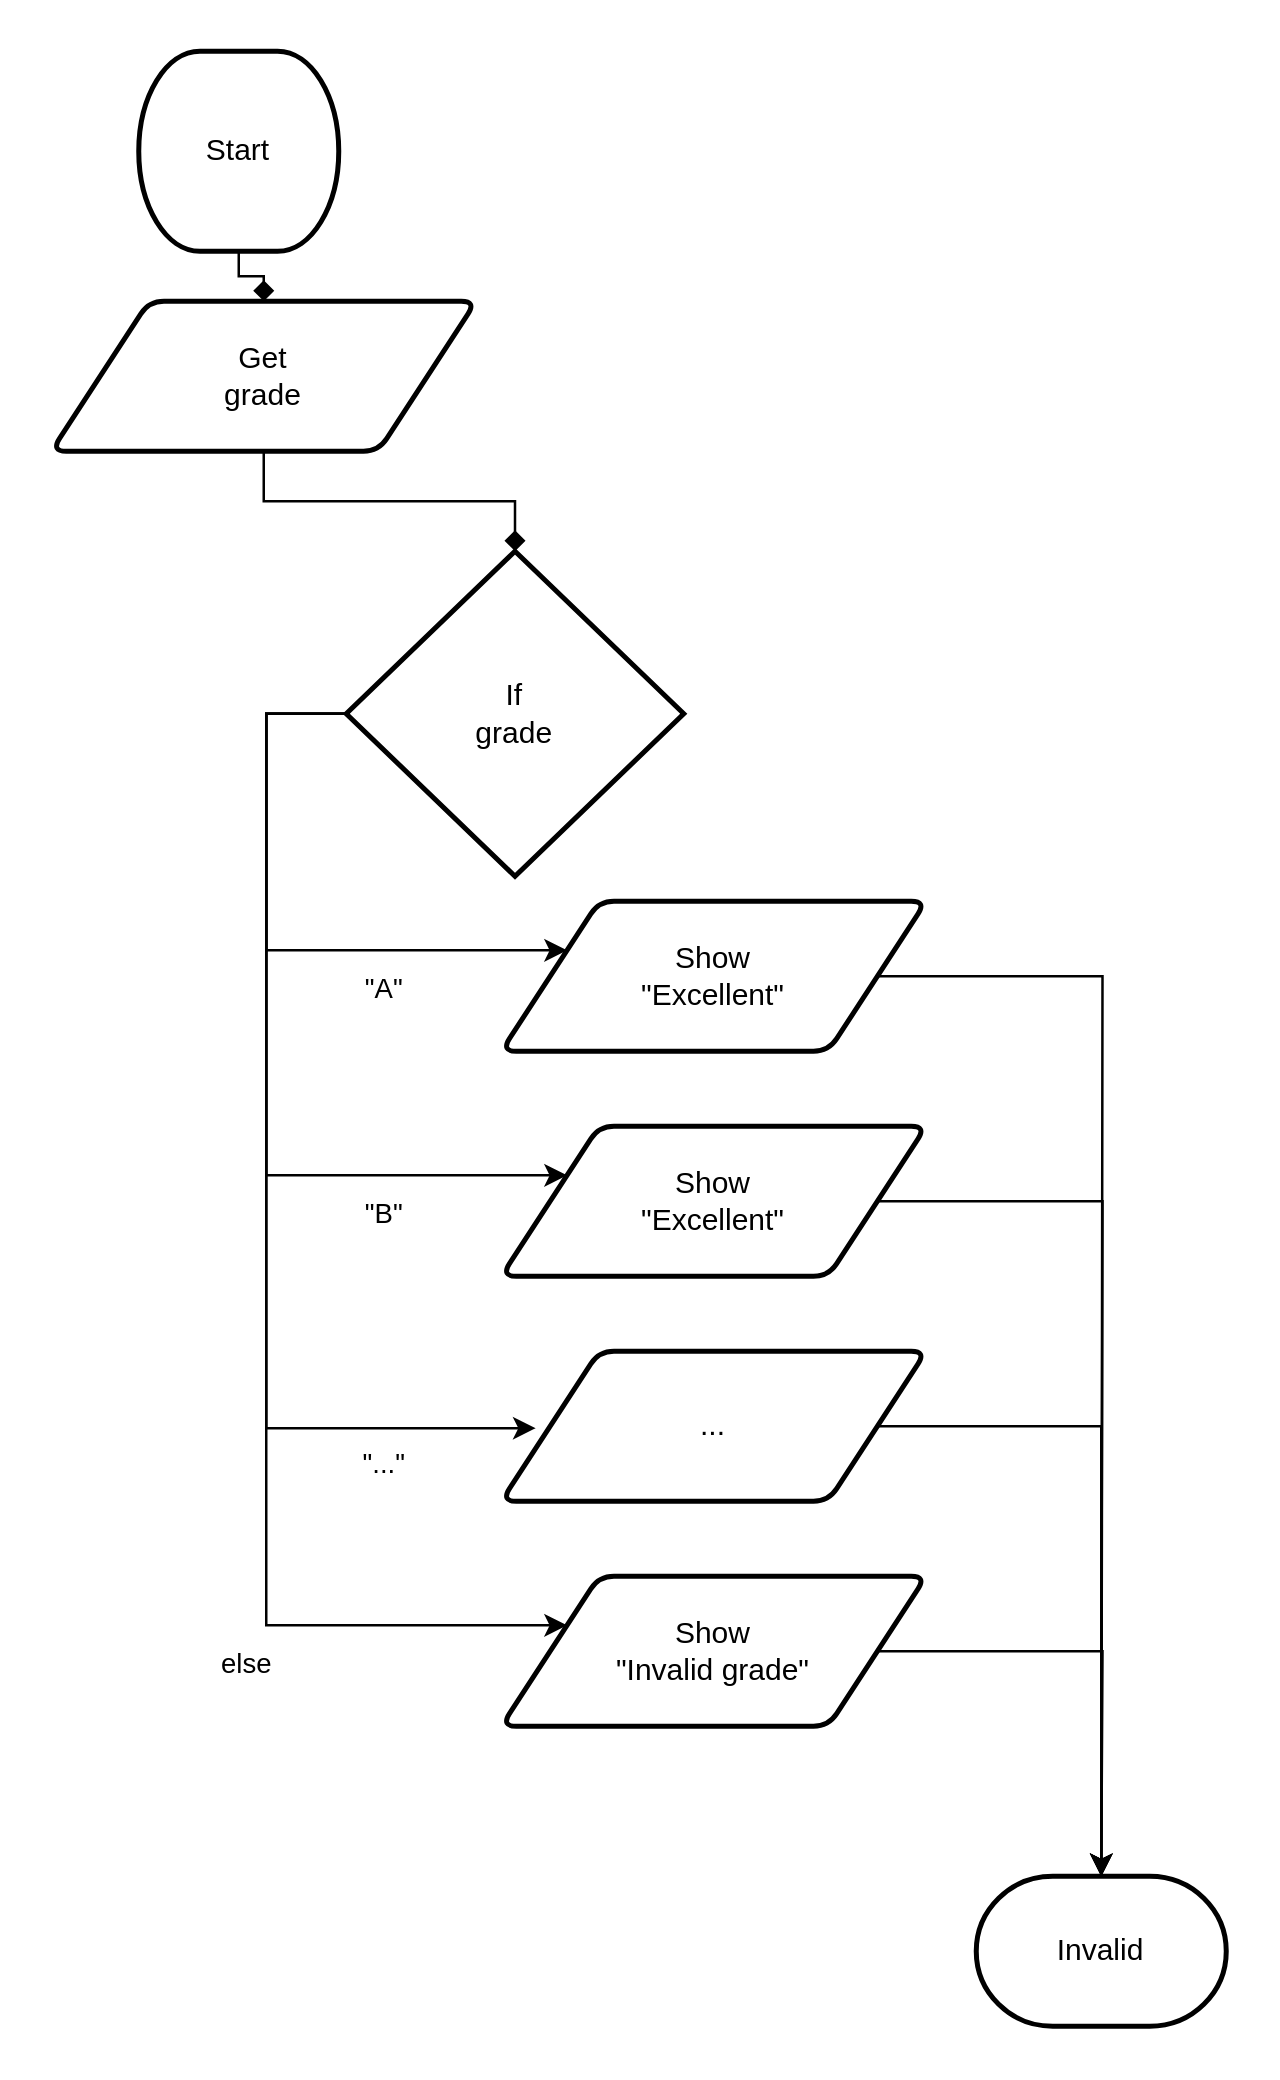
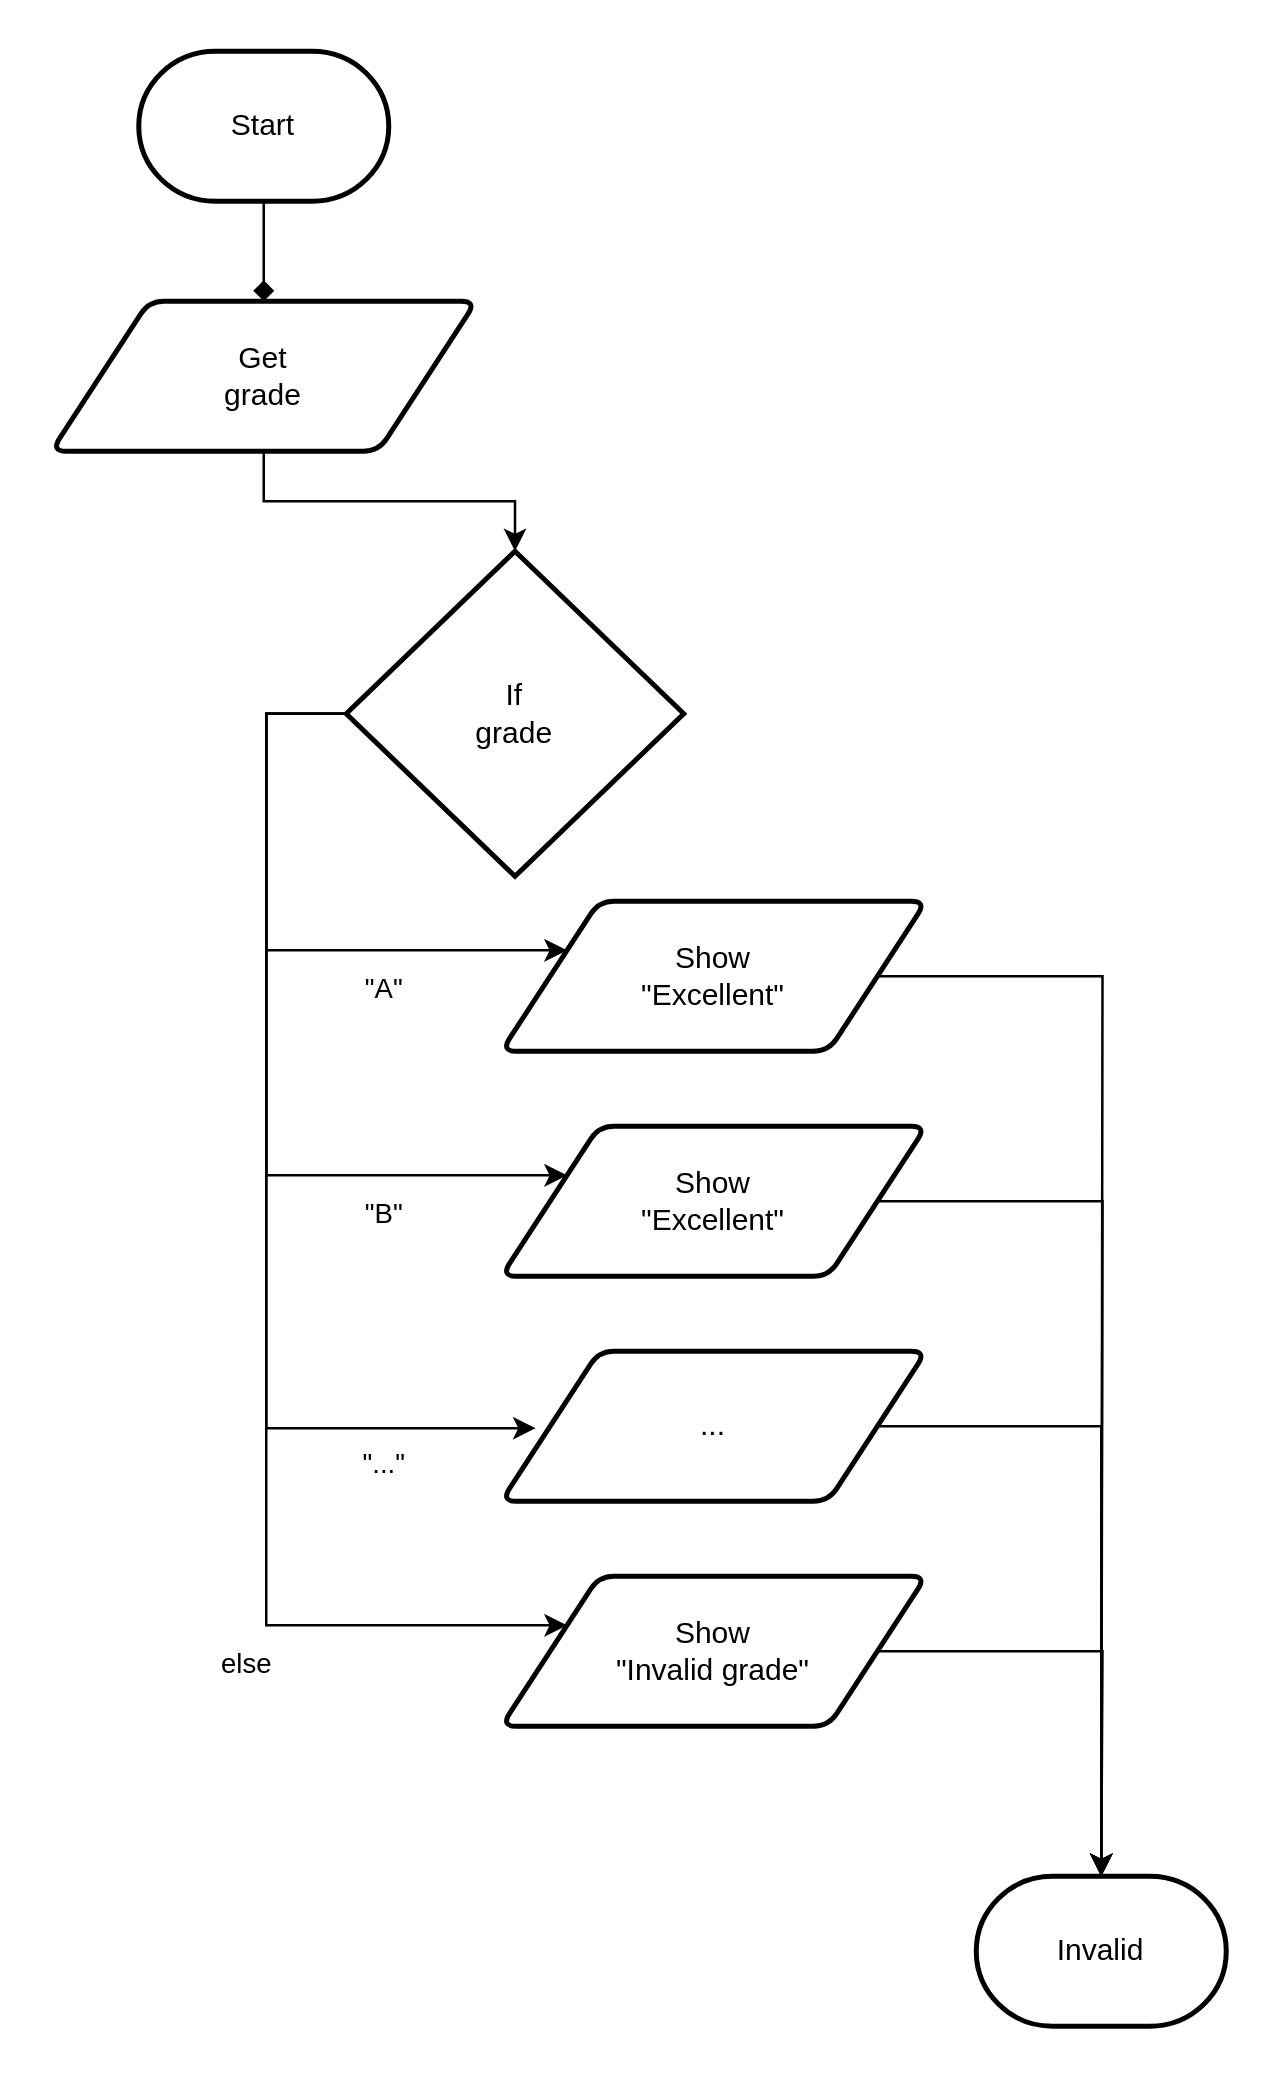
node "Start": size 200x200 -> 250x150
edge "Get grade" -> "If grade": arrowhead diamond -> classic
